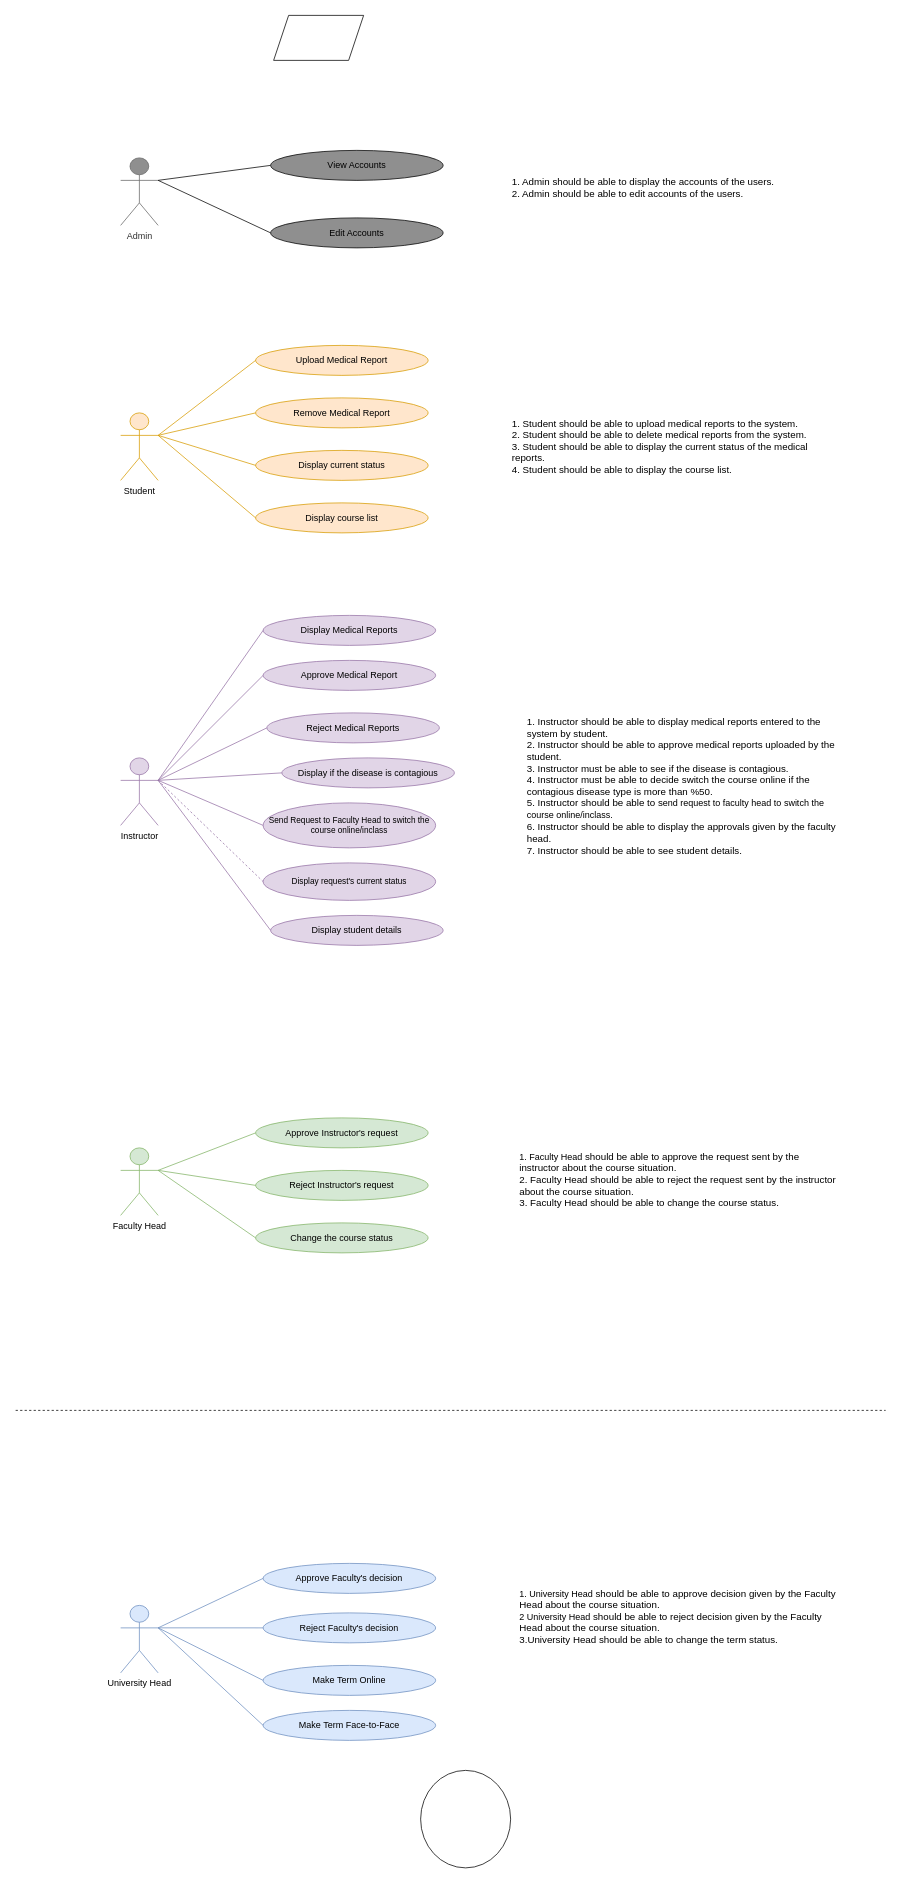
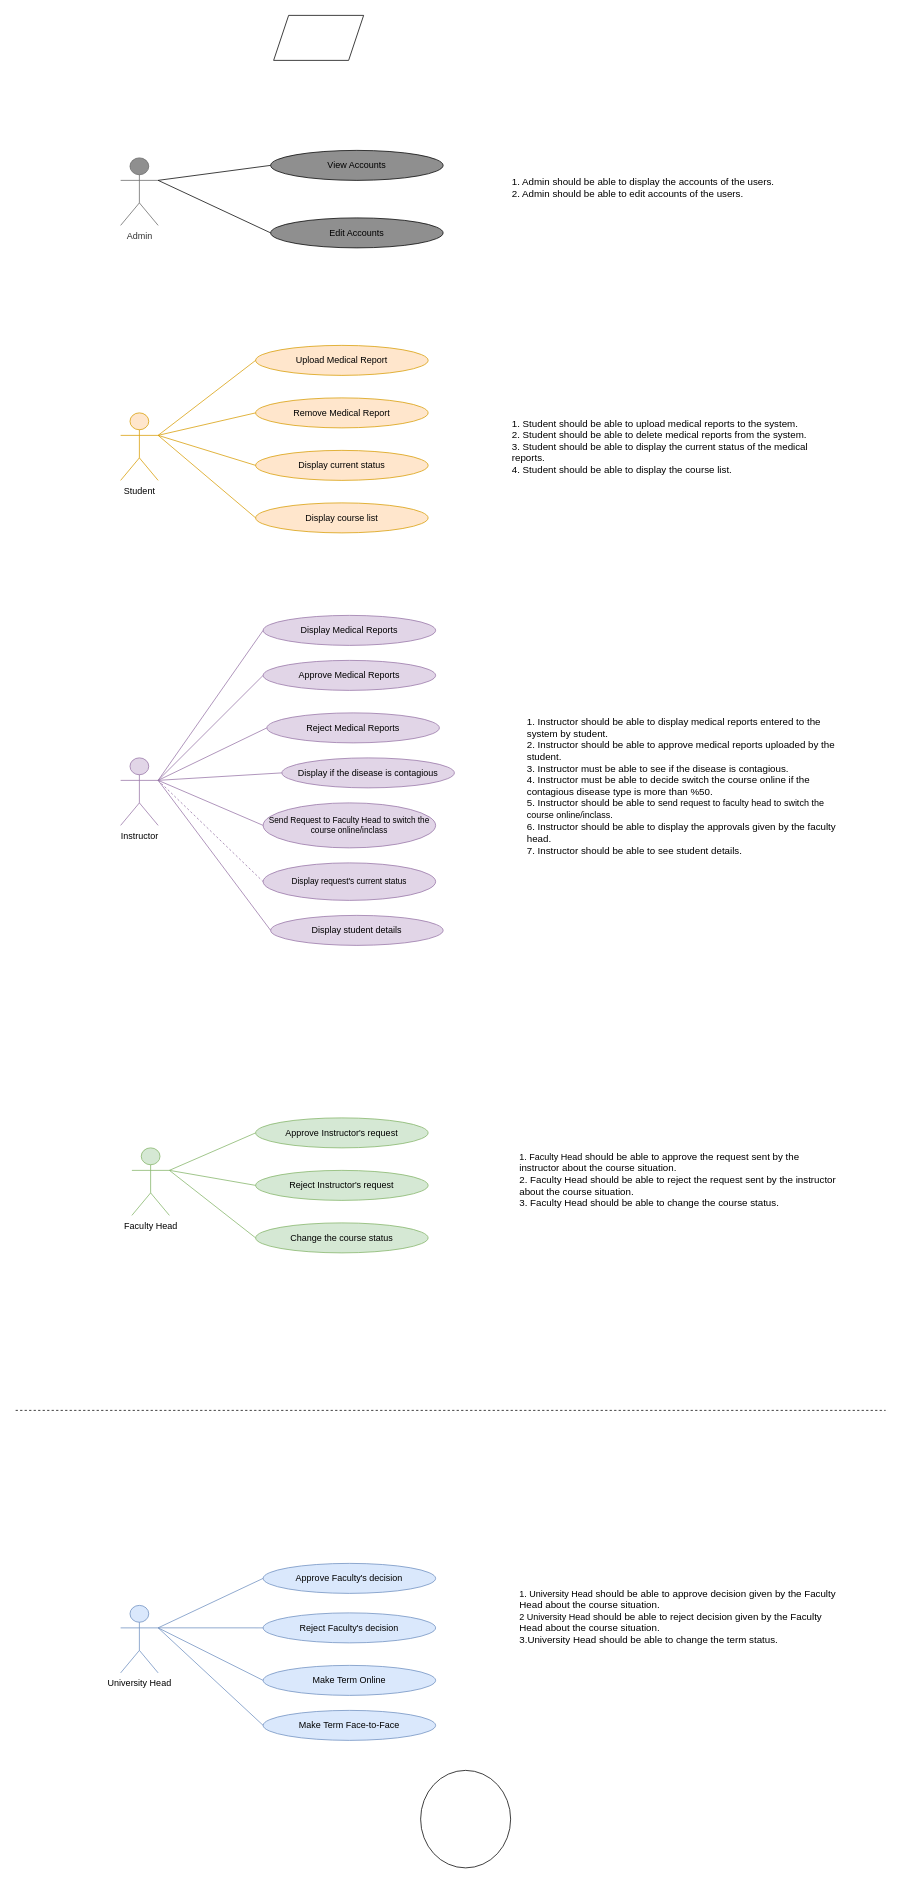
node "Approve Medical Report": label "Approve Medical Report" -> "Approve Medical Reports"
node "Faculty Head": moved (139, 1182) -> (150, 1182)
